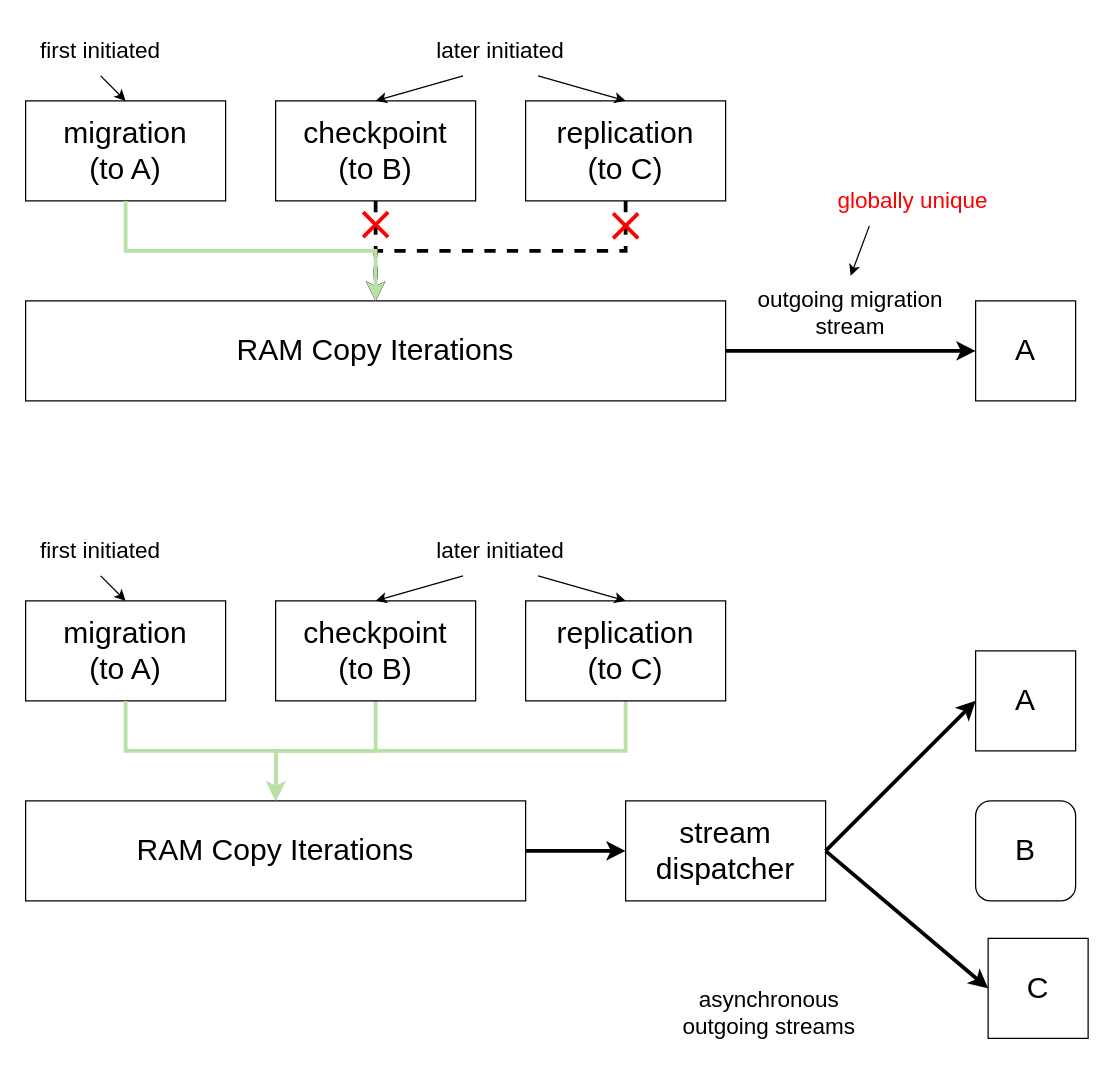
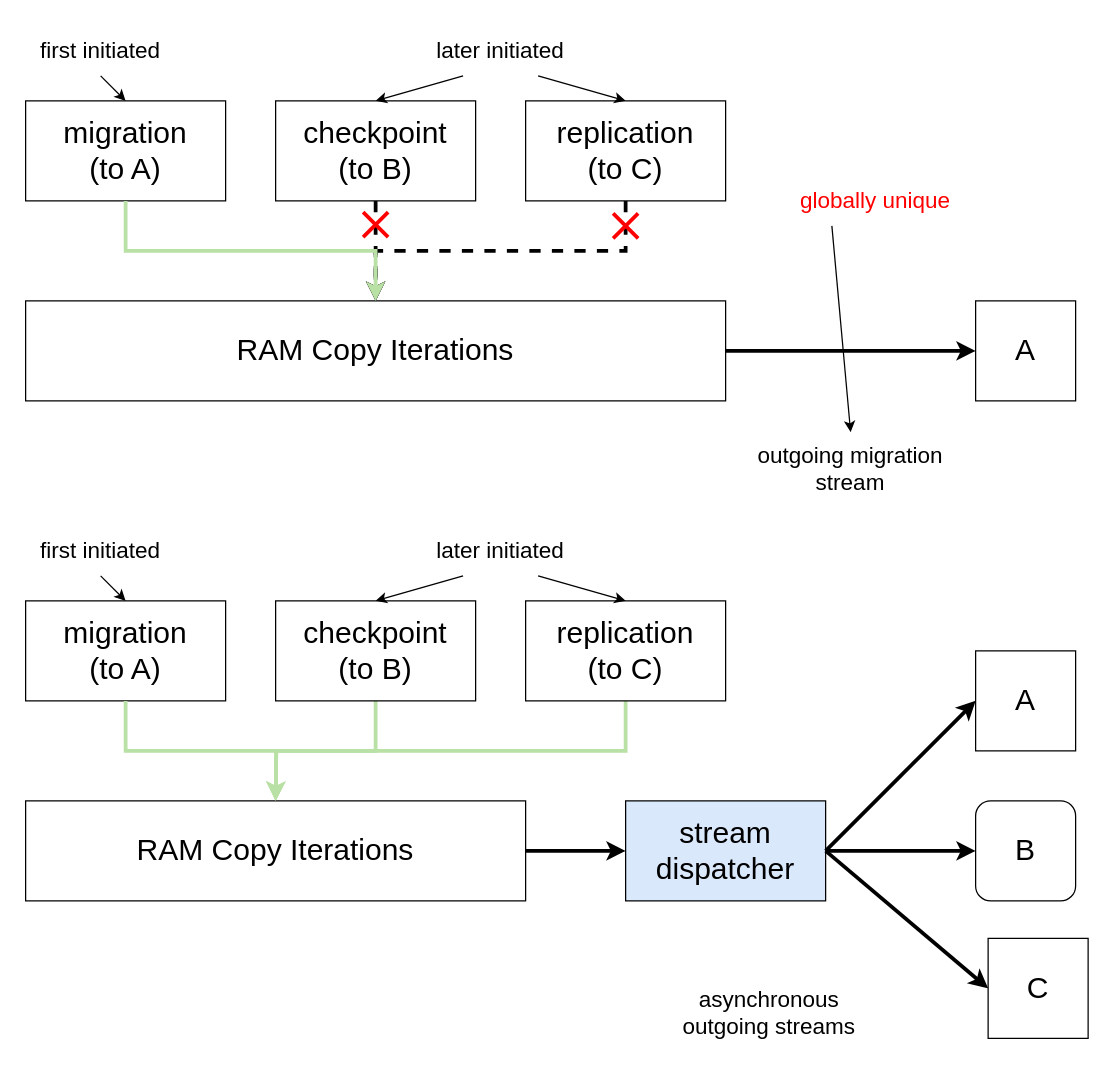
node "globally unique": moved (913, 201) -> (876, 201)
node "outgoing migration stream": moved (851, 313) -> (851, 469)
node "stream dispatcher": fillcolor #ffffff -> #dae8fc
edge "stream dispatcher" -> "B": added
